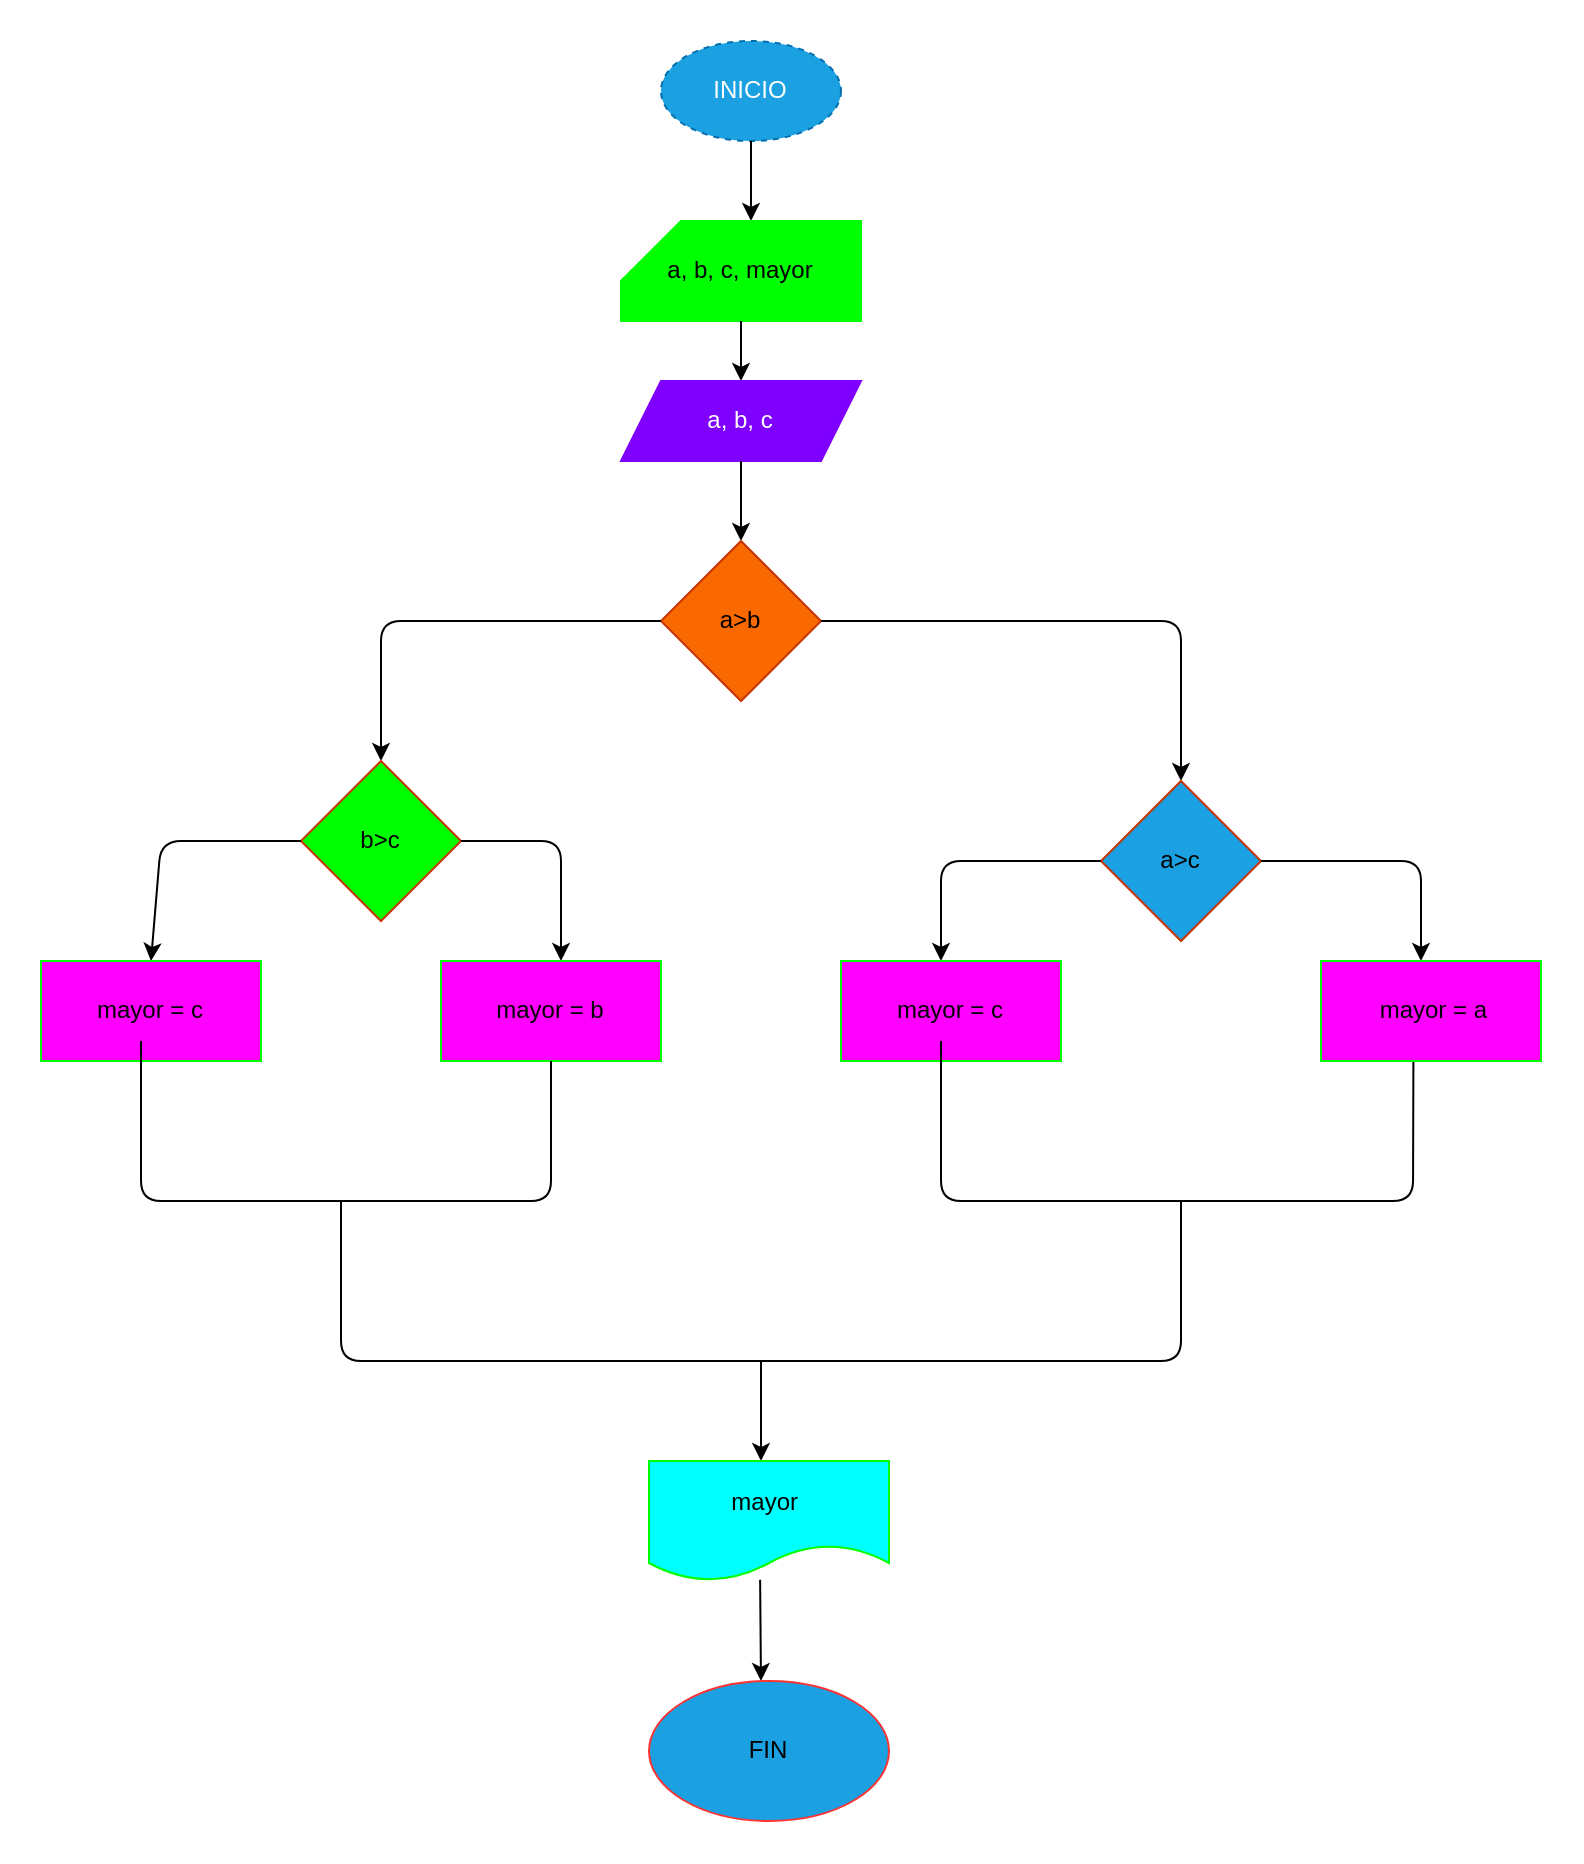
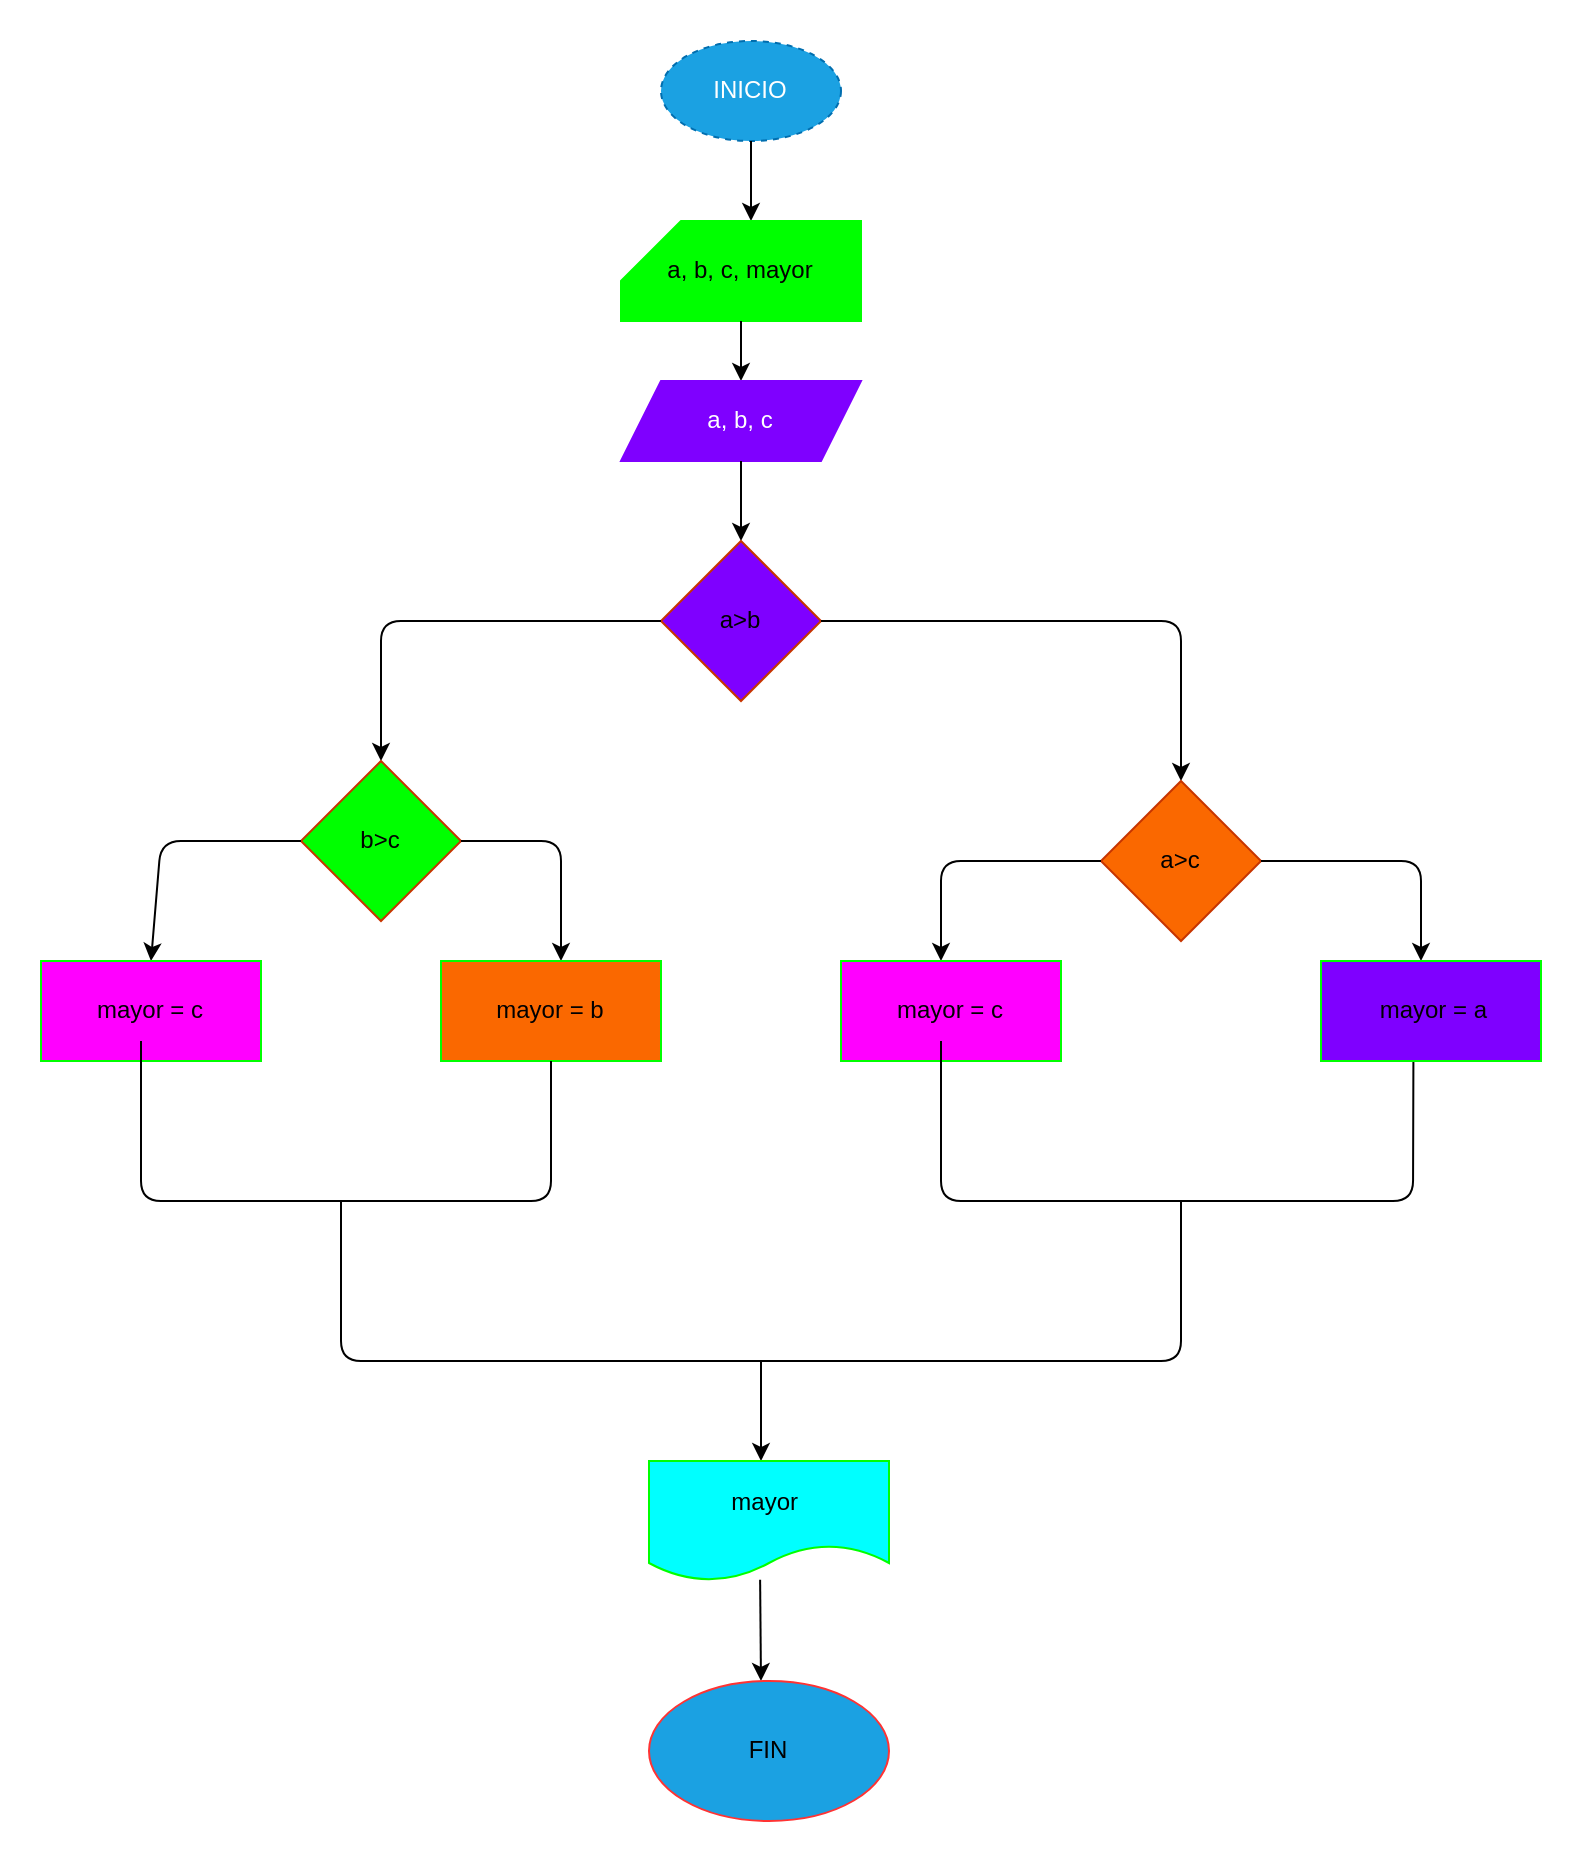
node "a>b": fillcolor #fa6800 -> #7f00ff
node "a>c": fillcolor #1ba1e2 -> #fa6800
node "mayor = b": fillcolor #ff00ff -> #fa6800
node "mayor = a": fillcolor #ff00ff -> #7f00ff
